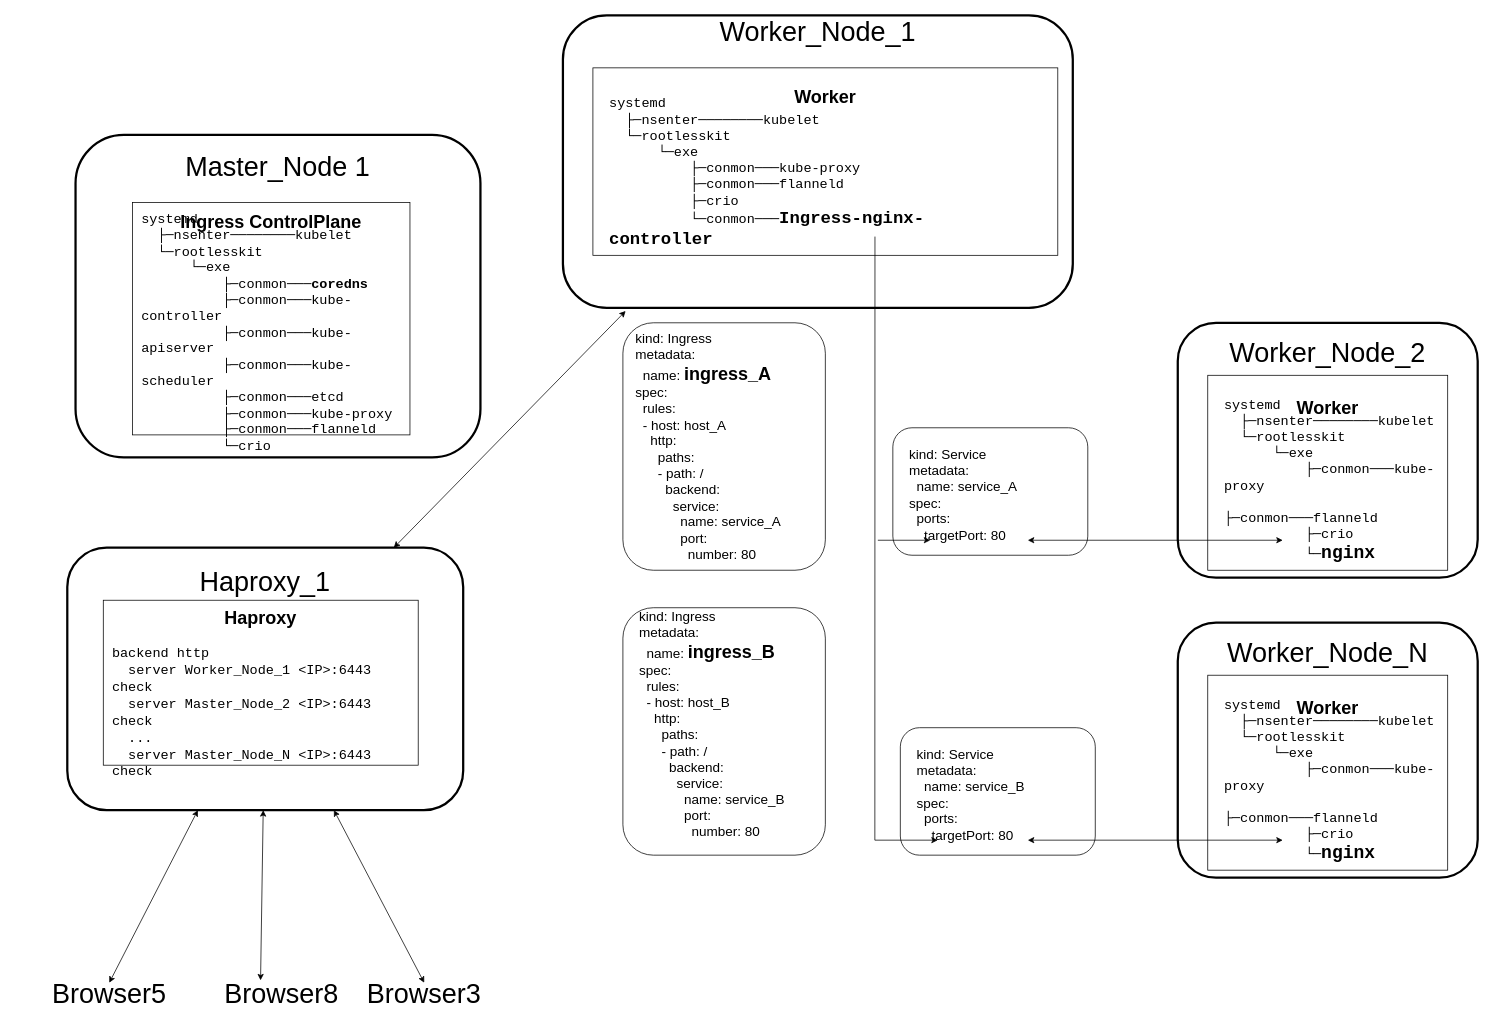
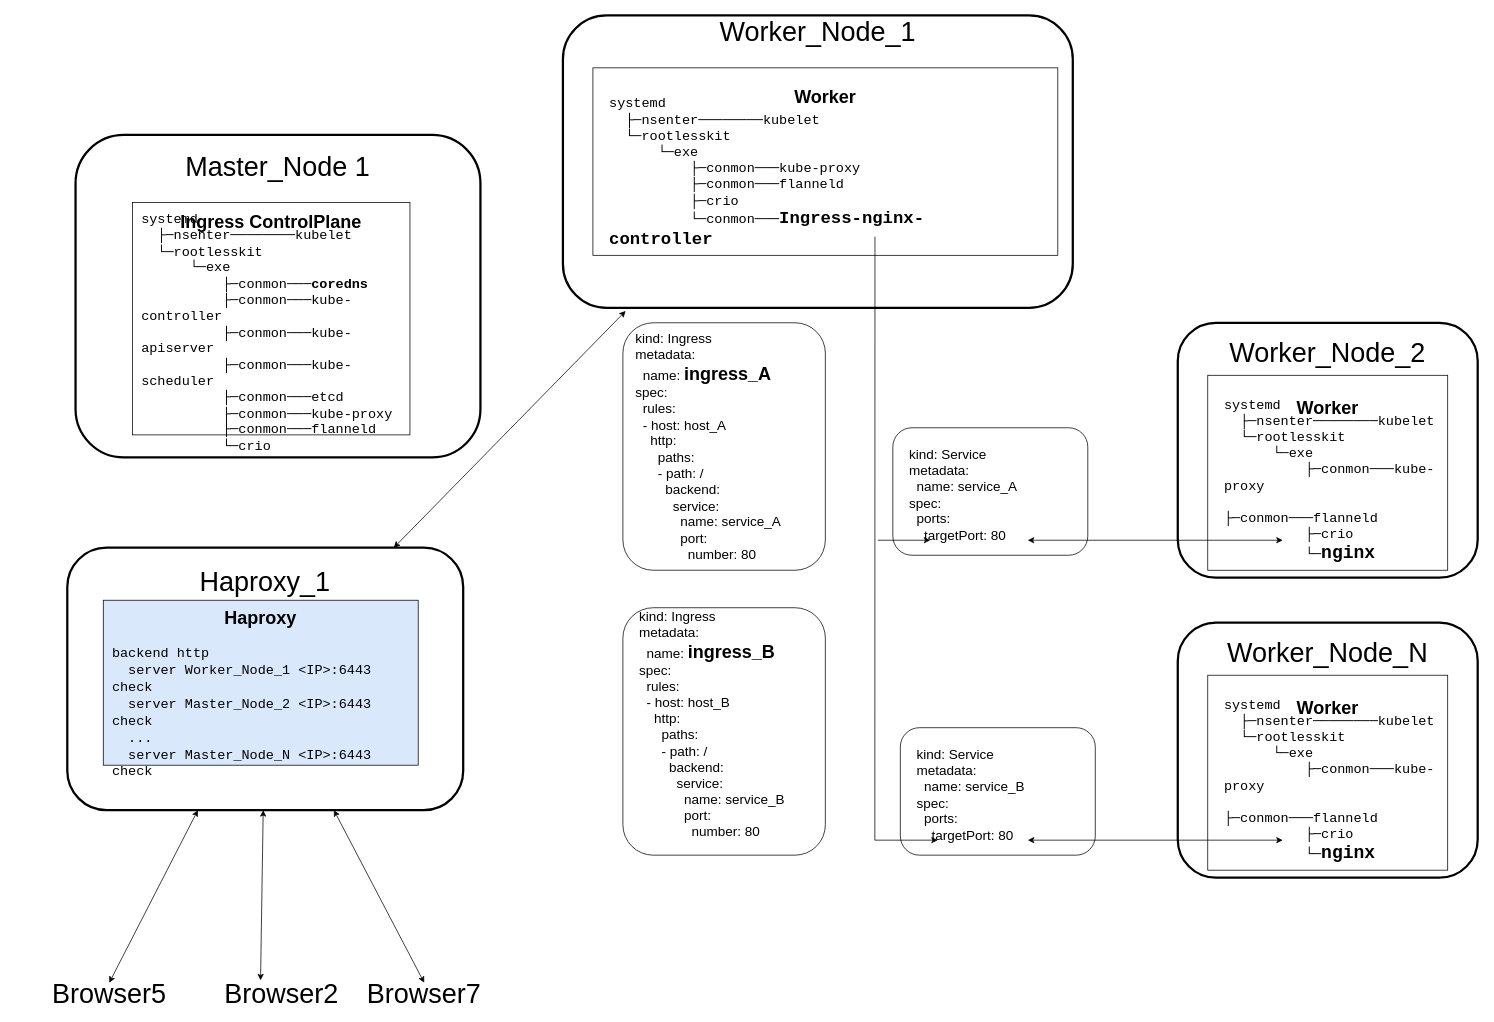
node "Haproxy": fillcolor #ffffff -> #dae8fc
node "Browser8": label "Browser8" -> "Browser2"
node "Browser3": label "Browser3" -> "Browser7"
